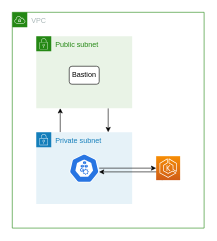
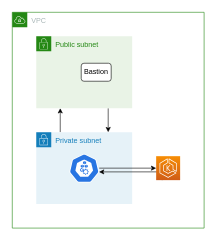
node "Bastion": moved (84, 75) -> (96, 72)
